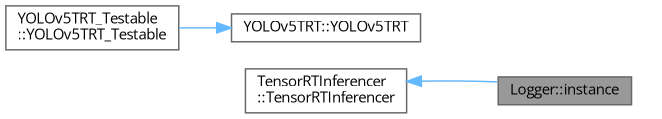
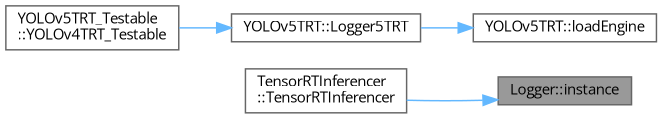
node "YOLOv5TRT_Testable ::YOLOv5TRT_Testable": label "YOLOv5TRT_Testable ::YOLOv5TRT_Testable" -> "YOLOv5TRT_Testable ::YOLOv4TRT_Testable"
node "YOLOv5TRT::YOLOv5TRT": label "YOLOv5TRT::YOLOv5TRT" -> "YOLOv5TRT::Logger5TRT"
node "YOLOv5TRT::loadEngine": added
edge "Logger::instance" -> "TensorRTInferencer ::TensorRTInferencer": reversed
